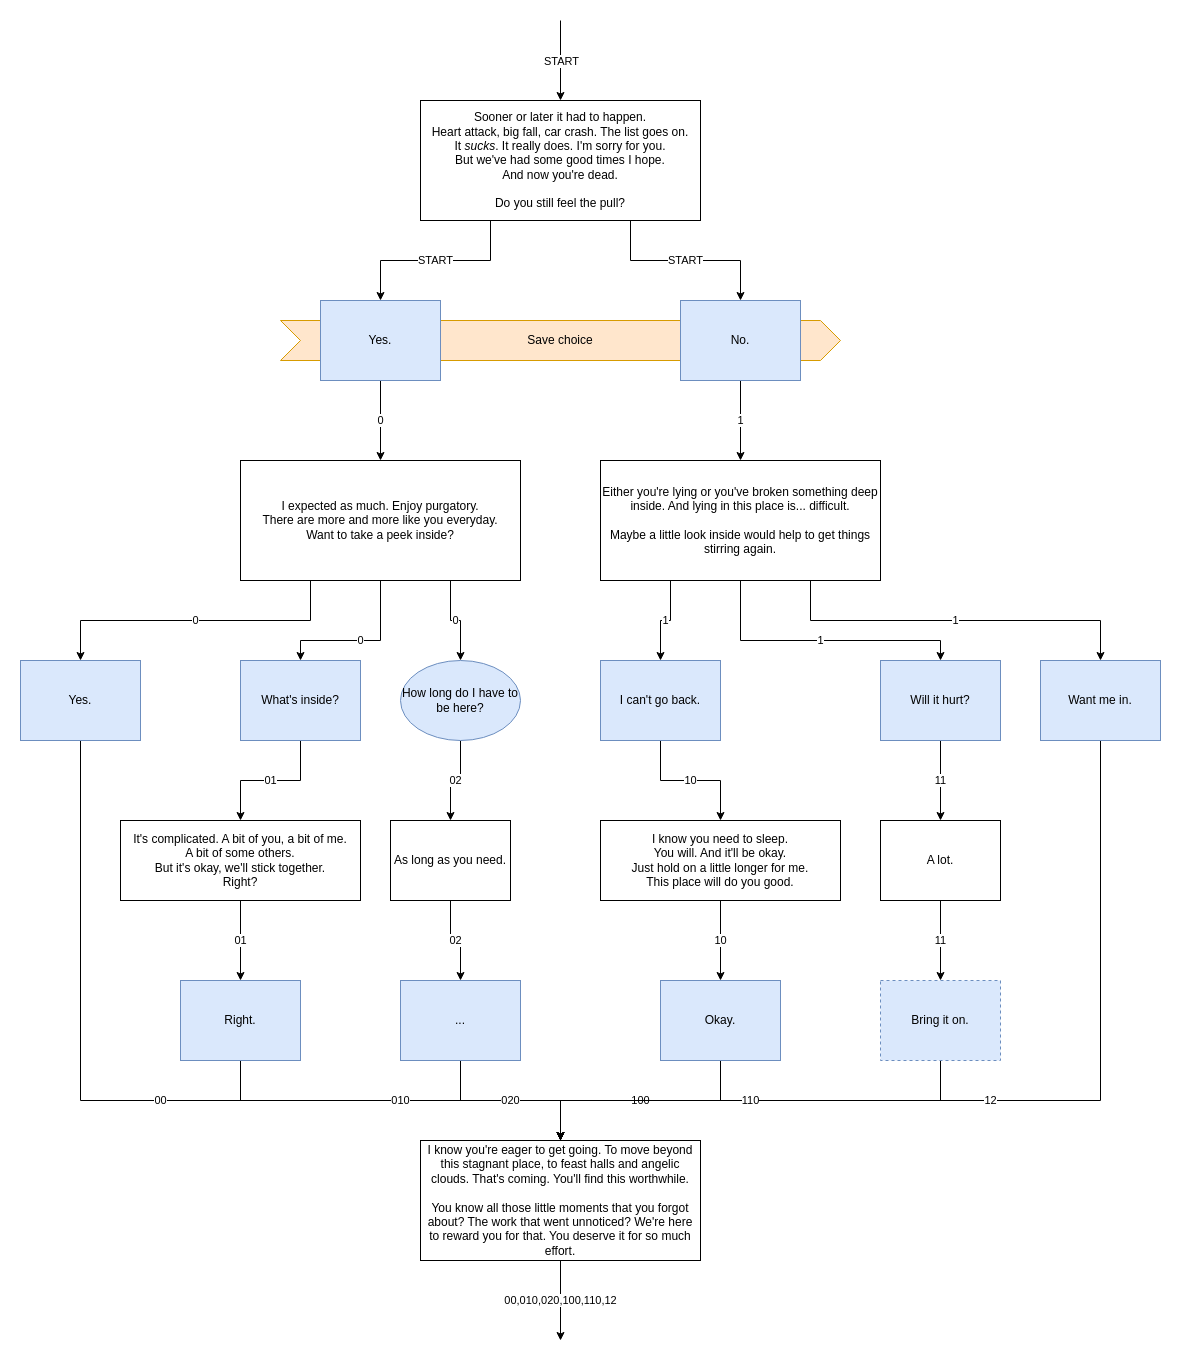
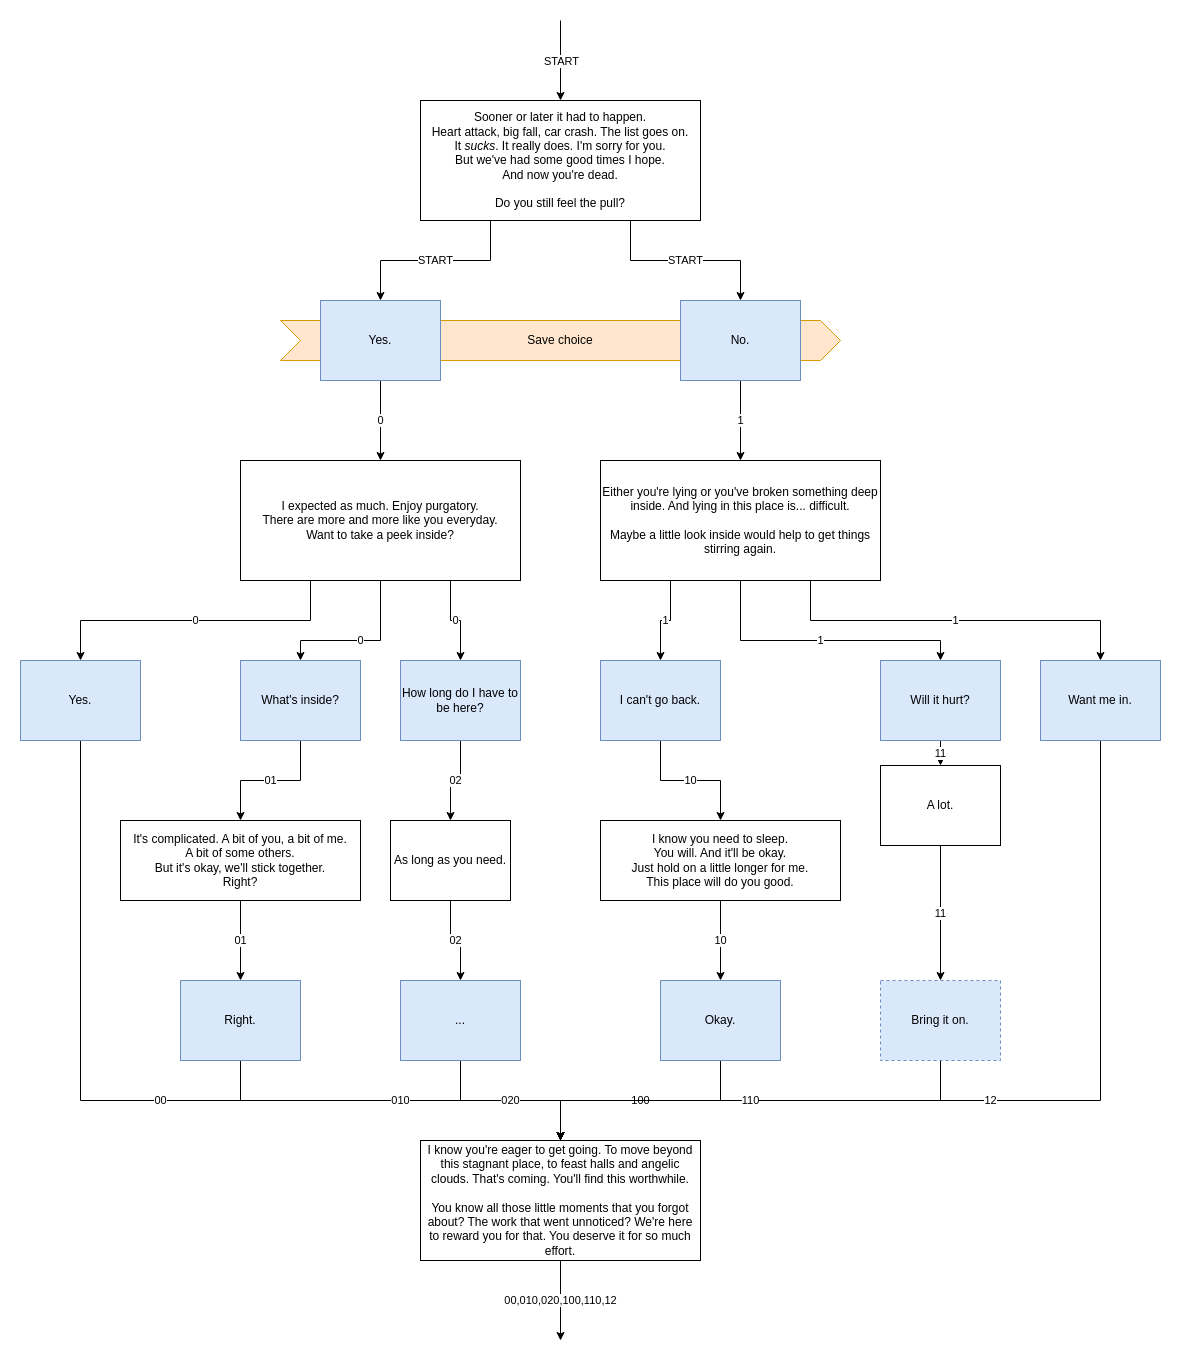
node "How long do I have to be here?": shape ellipse -> rectangle
node "A lot.": moved (941, 861) -> (941, 806)
